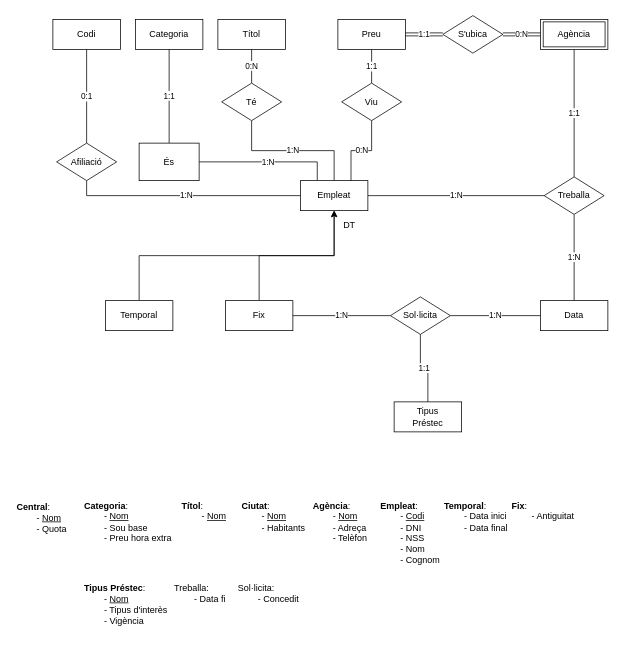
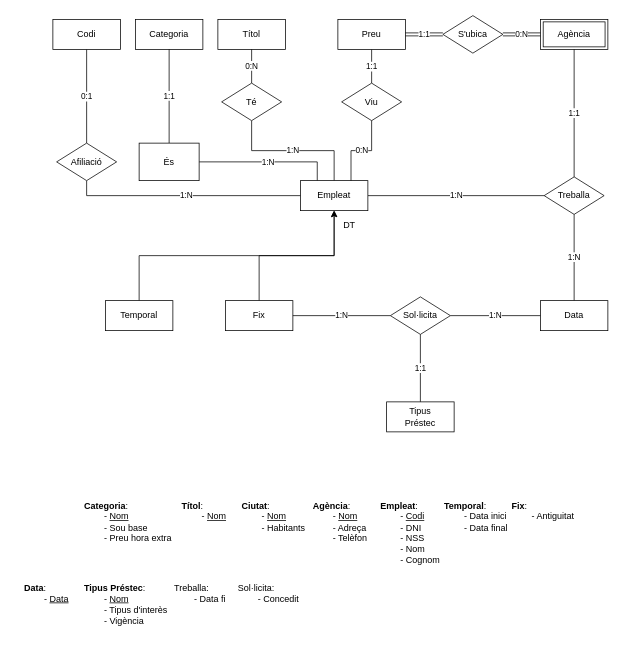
node "Tipus Préstec": moved (428, 417) -> (420, 417)
node "Central: - Nom - Quota": removed
node "Data: - Data": added
